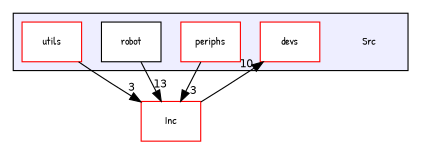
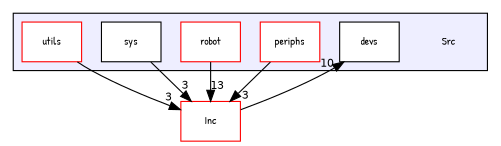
node "sys": added
node "robot": color black -> red
node "devs": color red -> black
